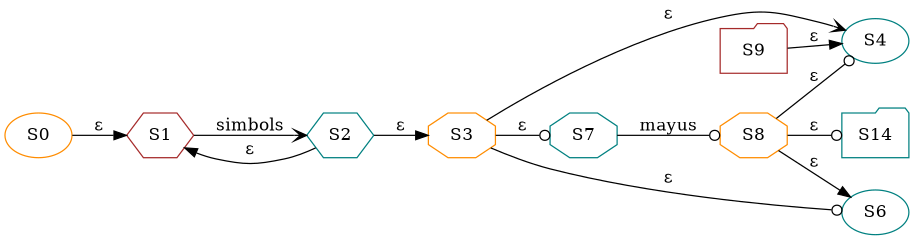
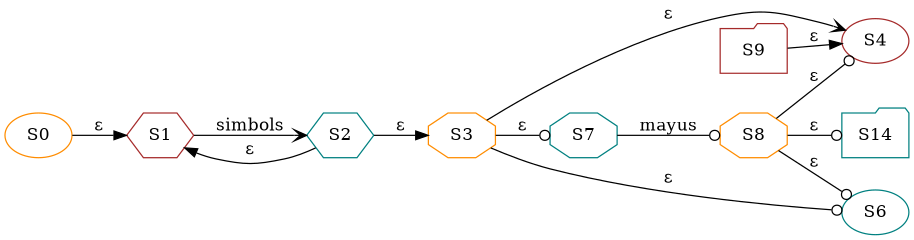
node "S4": color teal -> brown
edge "S8" -> "S6": arrowhead normal -> odot
